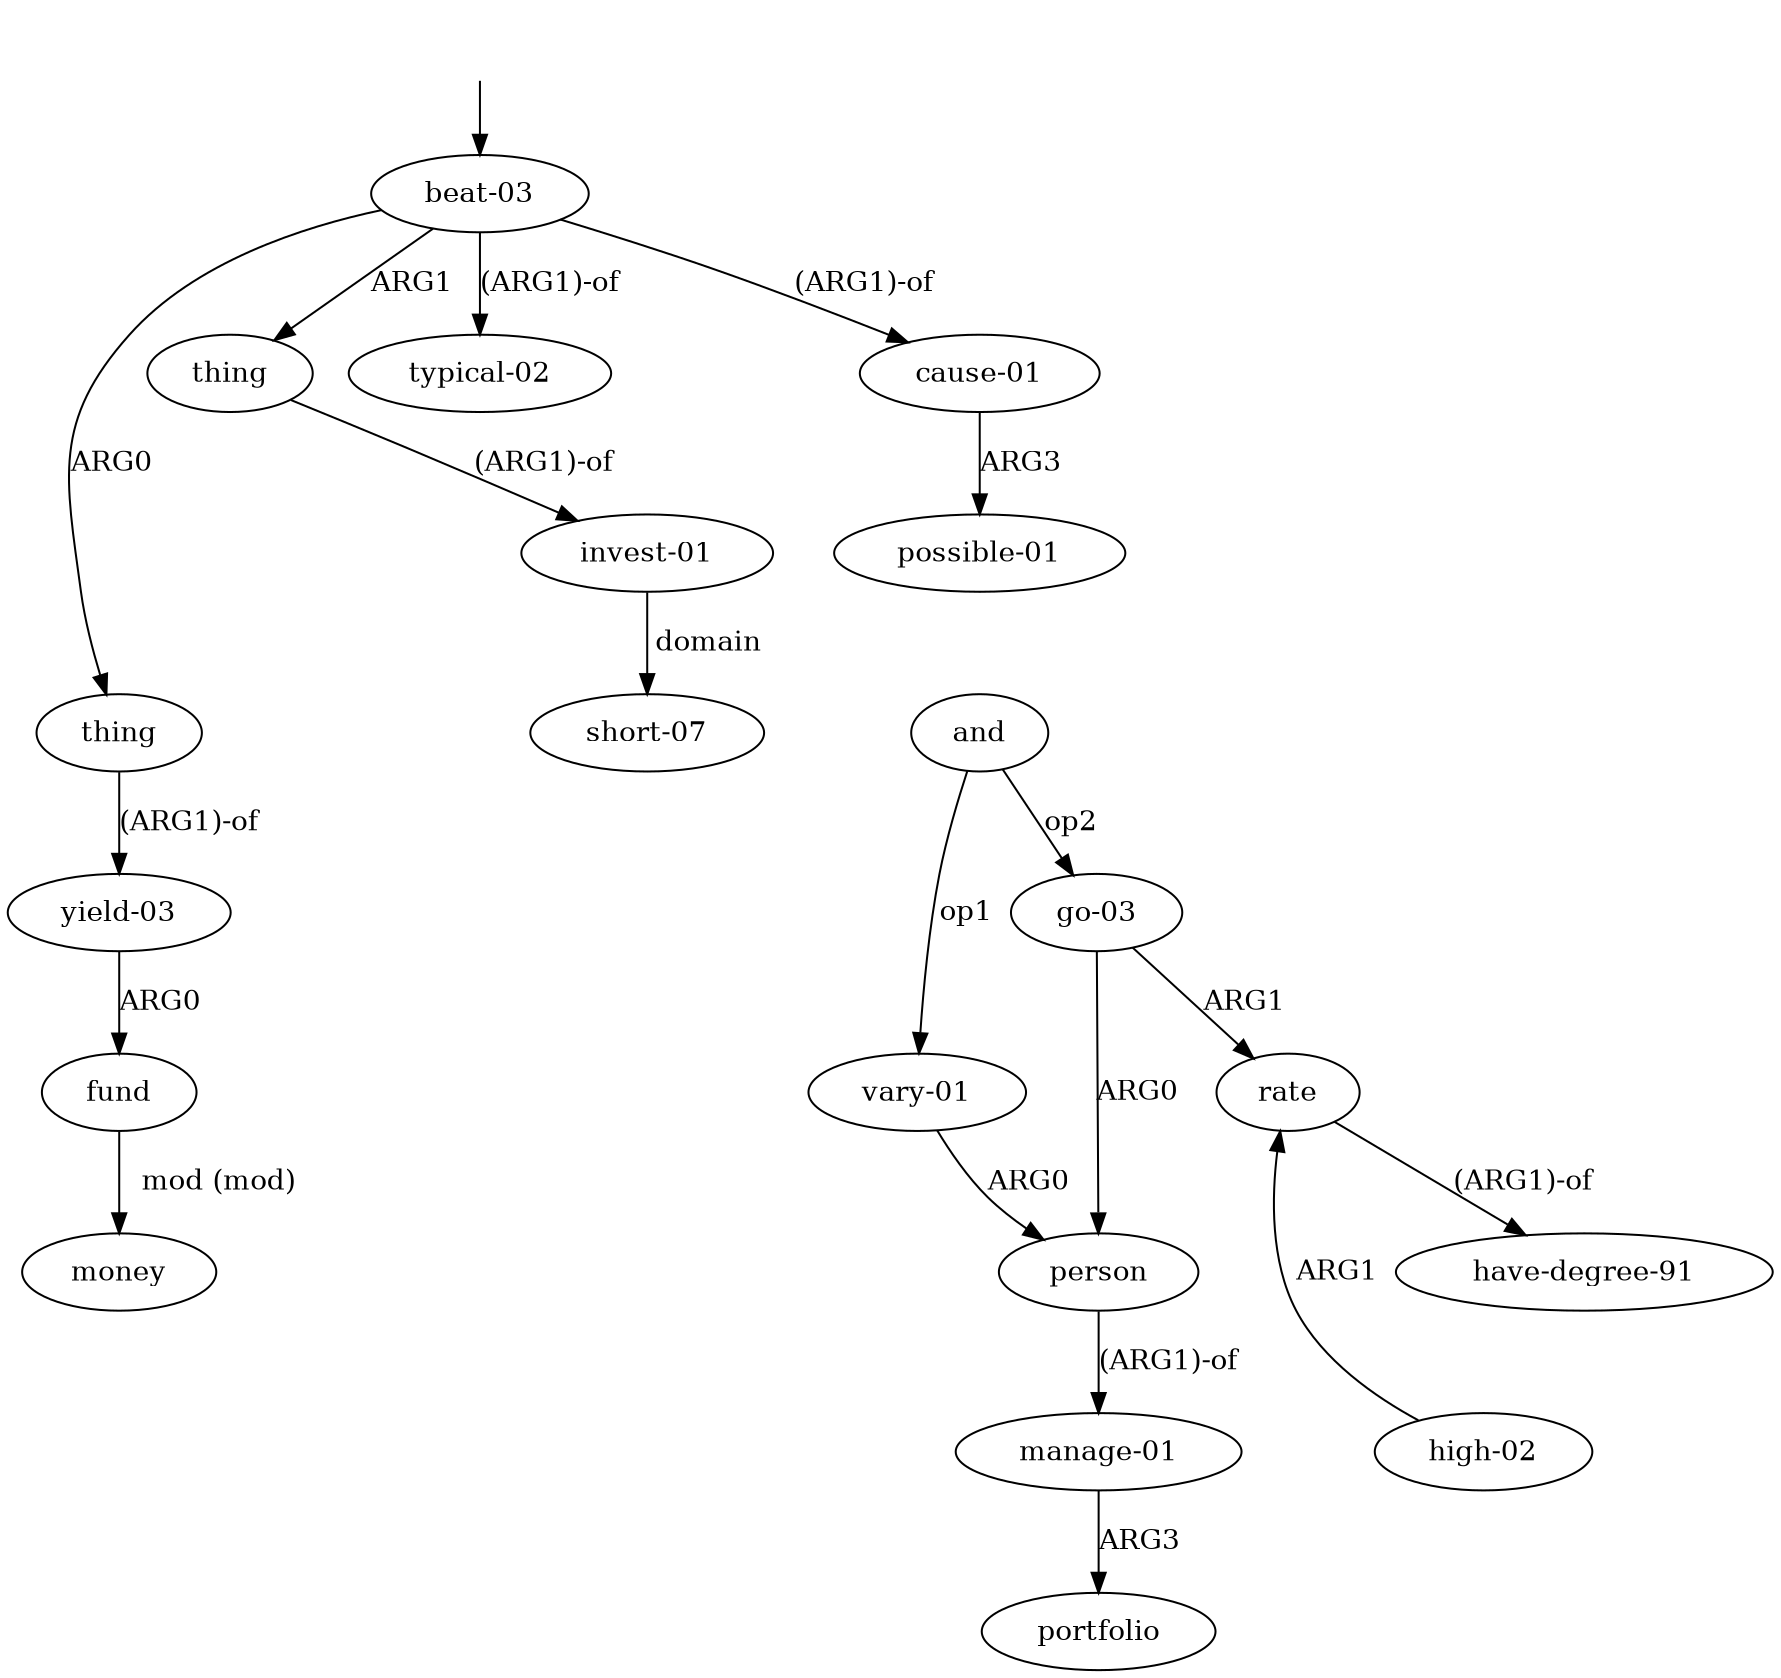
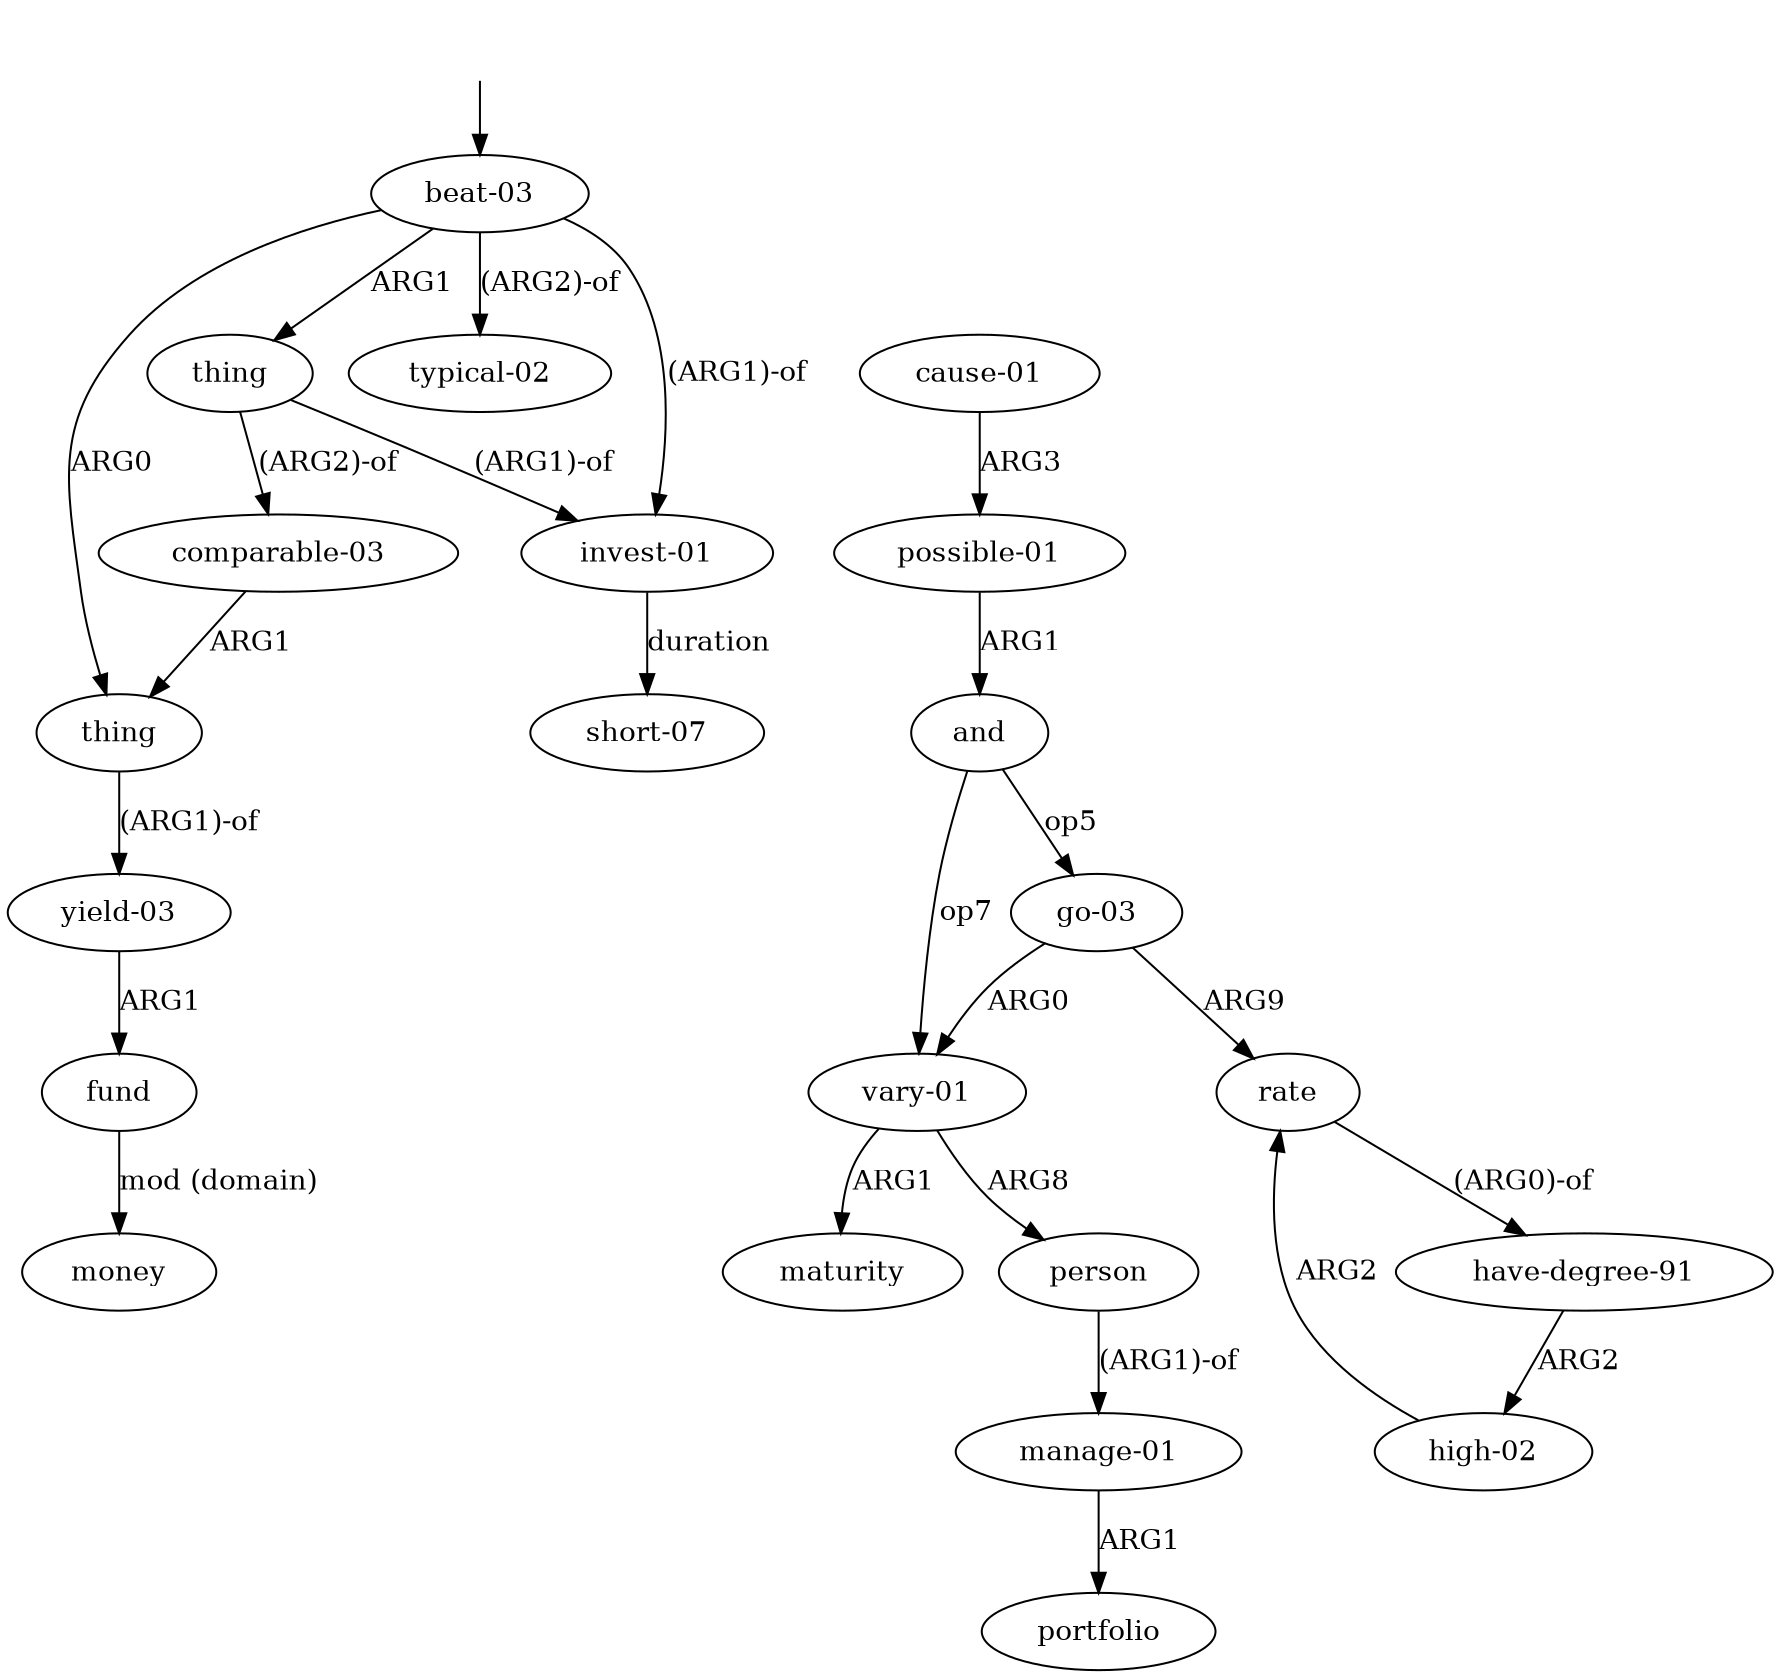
edge "beat-03" -> "cause-01": now "beat-03" -> "invest-01"
edge "beat-03" -> "typical-02": label "(ARG1)-of" -> "(ARG2)-of"
node "comparable-03": added
edge "possible-01" -> "and": added, label "ARG1"
edge "invest-01" -> "short-07": label "domain" -> "duration"
edge "and" -> "go-03": label "op2" -> "op5"
edge "and" -> "vary-01": label "op1" -> "op7"
edge "yield-03" -> "fund": label "ARG0" -> "ARG1"
edge "go-03" -> "rate": label "ARG1" -> "ARG9"
edge "go-03" -> "person": now "go-03" -> "vary-01"
edge "fund" -> "money": label "mod (mod)" -> "mod (domain)"
edge "vary-01" -> "person": label "ARG0" -> "ARG8"
edge "rate" -> "have-degree-91": label "(ARG1)-of" -> "(ARG0)-of"
node "maturity": added
edge "high-02" -> "rate": label "ARG1" -> "ARG2"
edge "have-degree-91" -> "high-02": added, label "ARG2"
edge "manage-01" -> "portfolio": label "ARG3" -> "ARG1"
